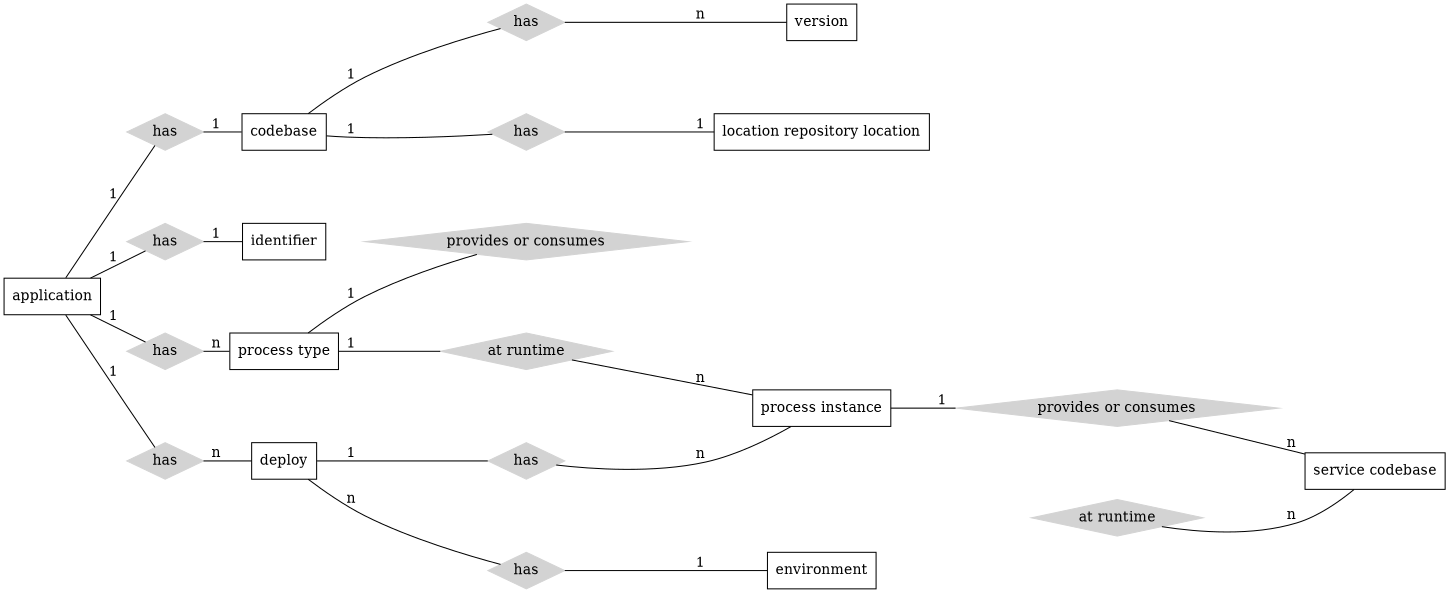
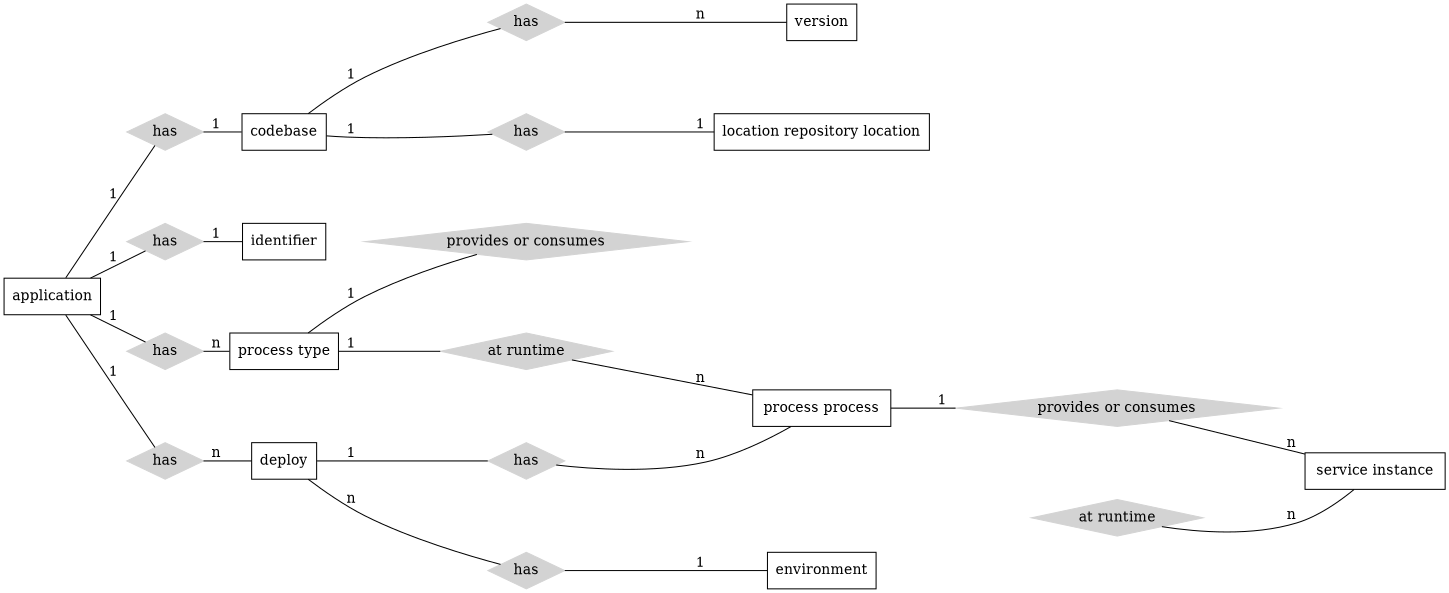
node "process instance": label "process instance" -> "process process"
node "service codebase": label "service codebase" -> "service instance"
